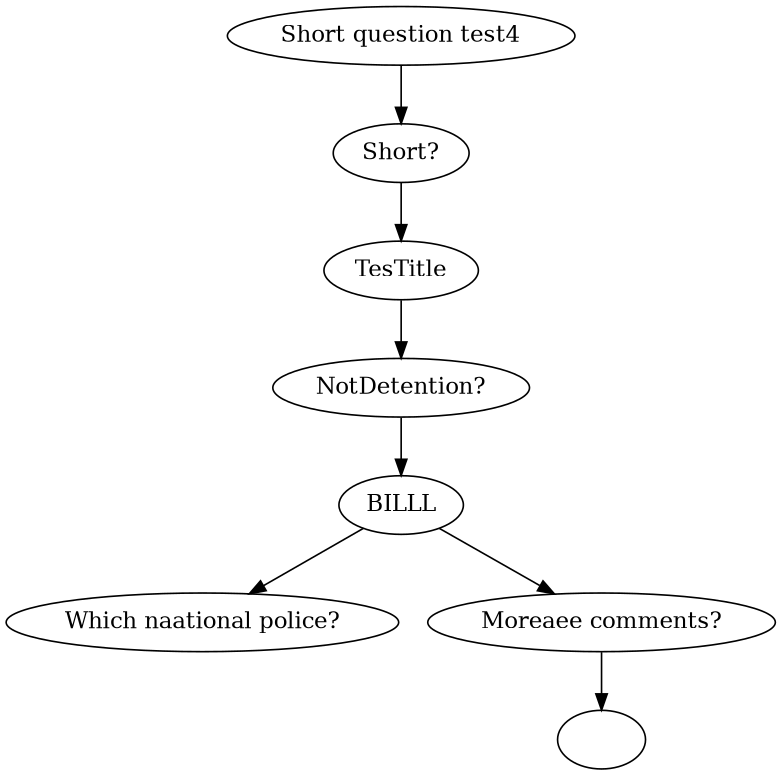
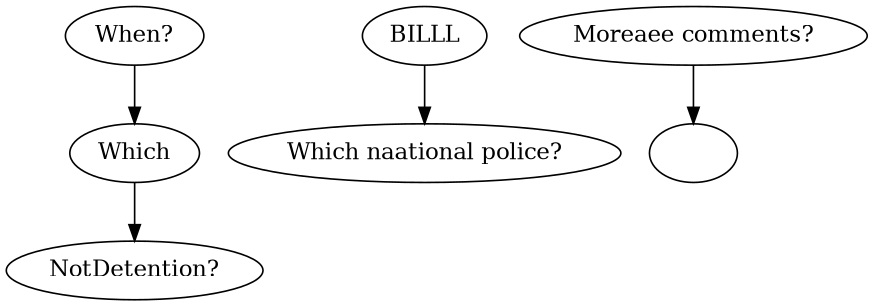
node "Short question test4": removed
node "Short?": label "Short?" -> "When?"
node "TesTitle": label "TesTitle" -> "Which"
edge "NotDetention?" -> "BILLL": removed
edge "BILLL" -> "Moreaee comments?": removed
